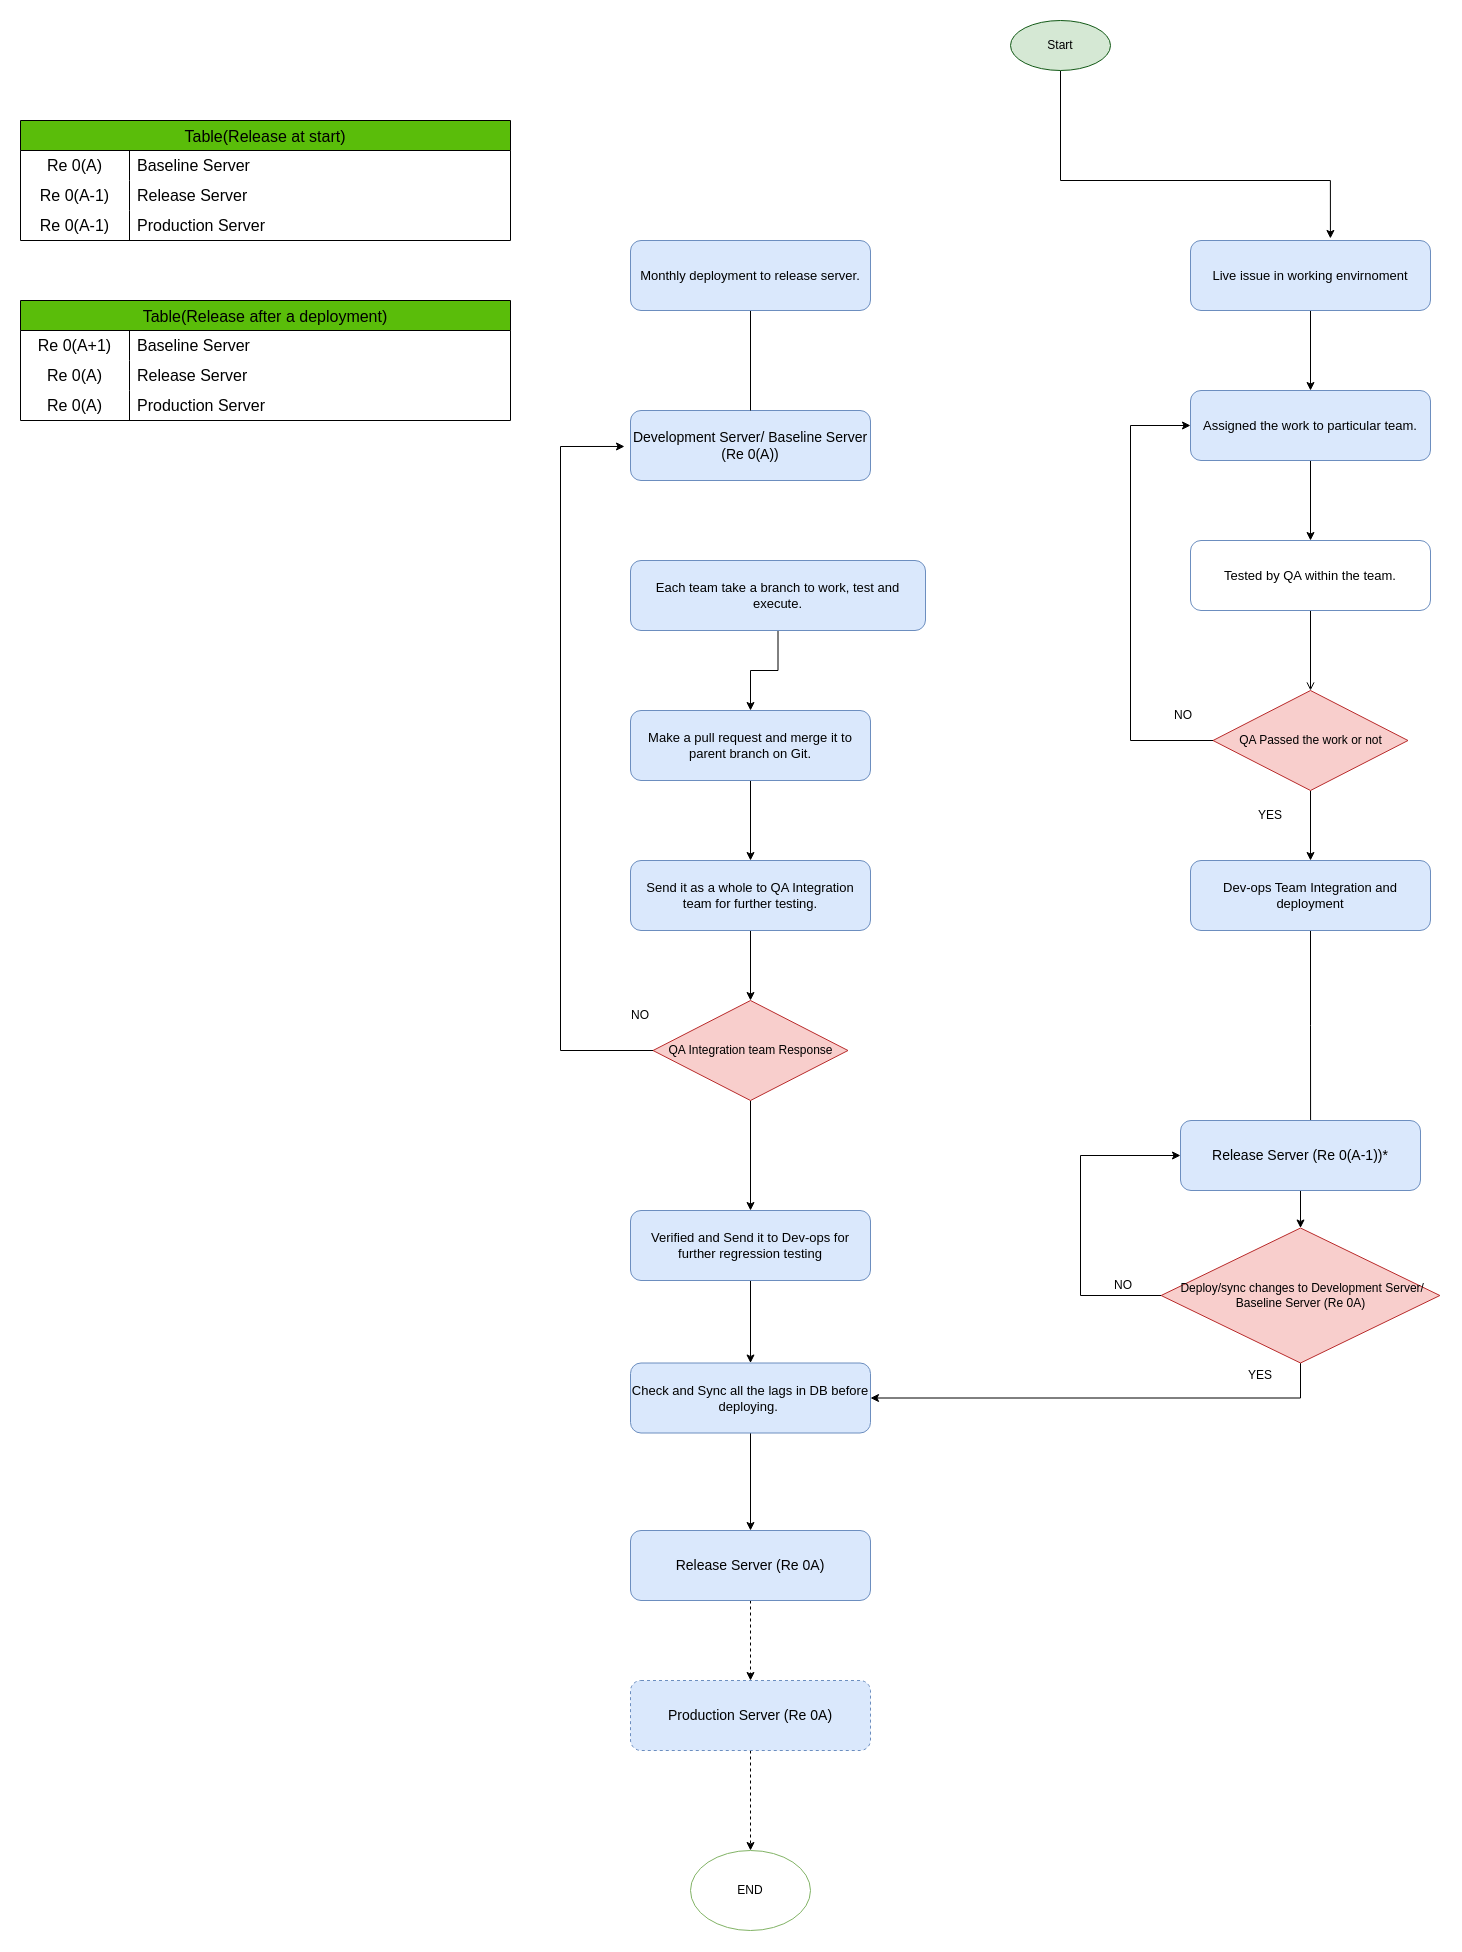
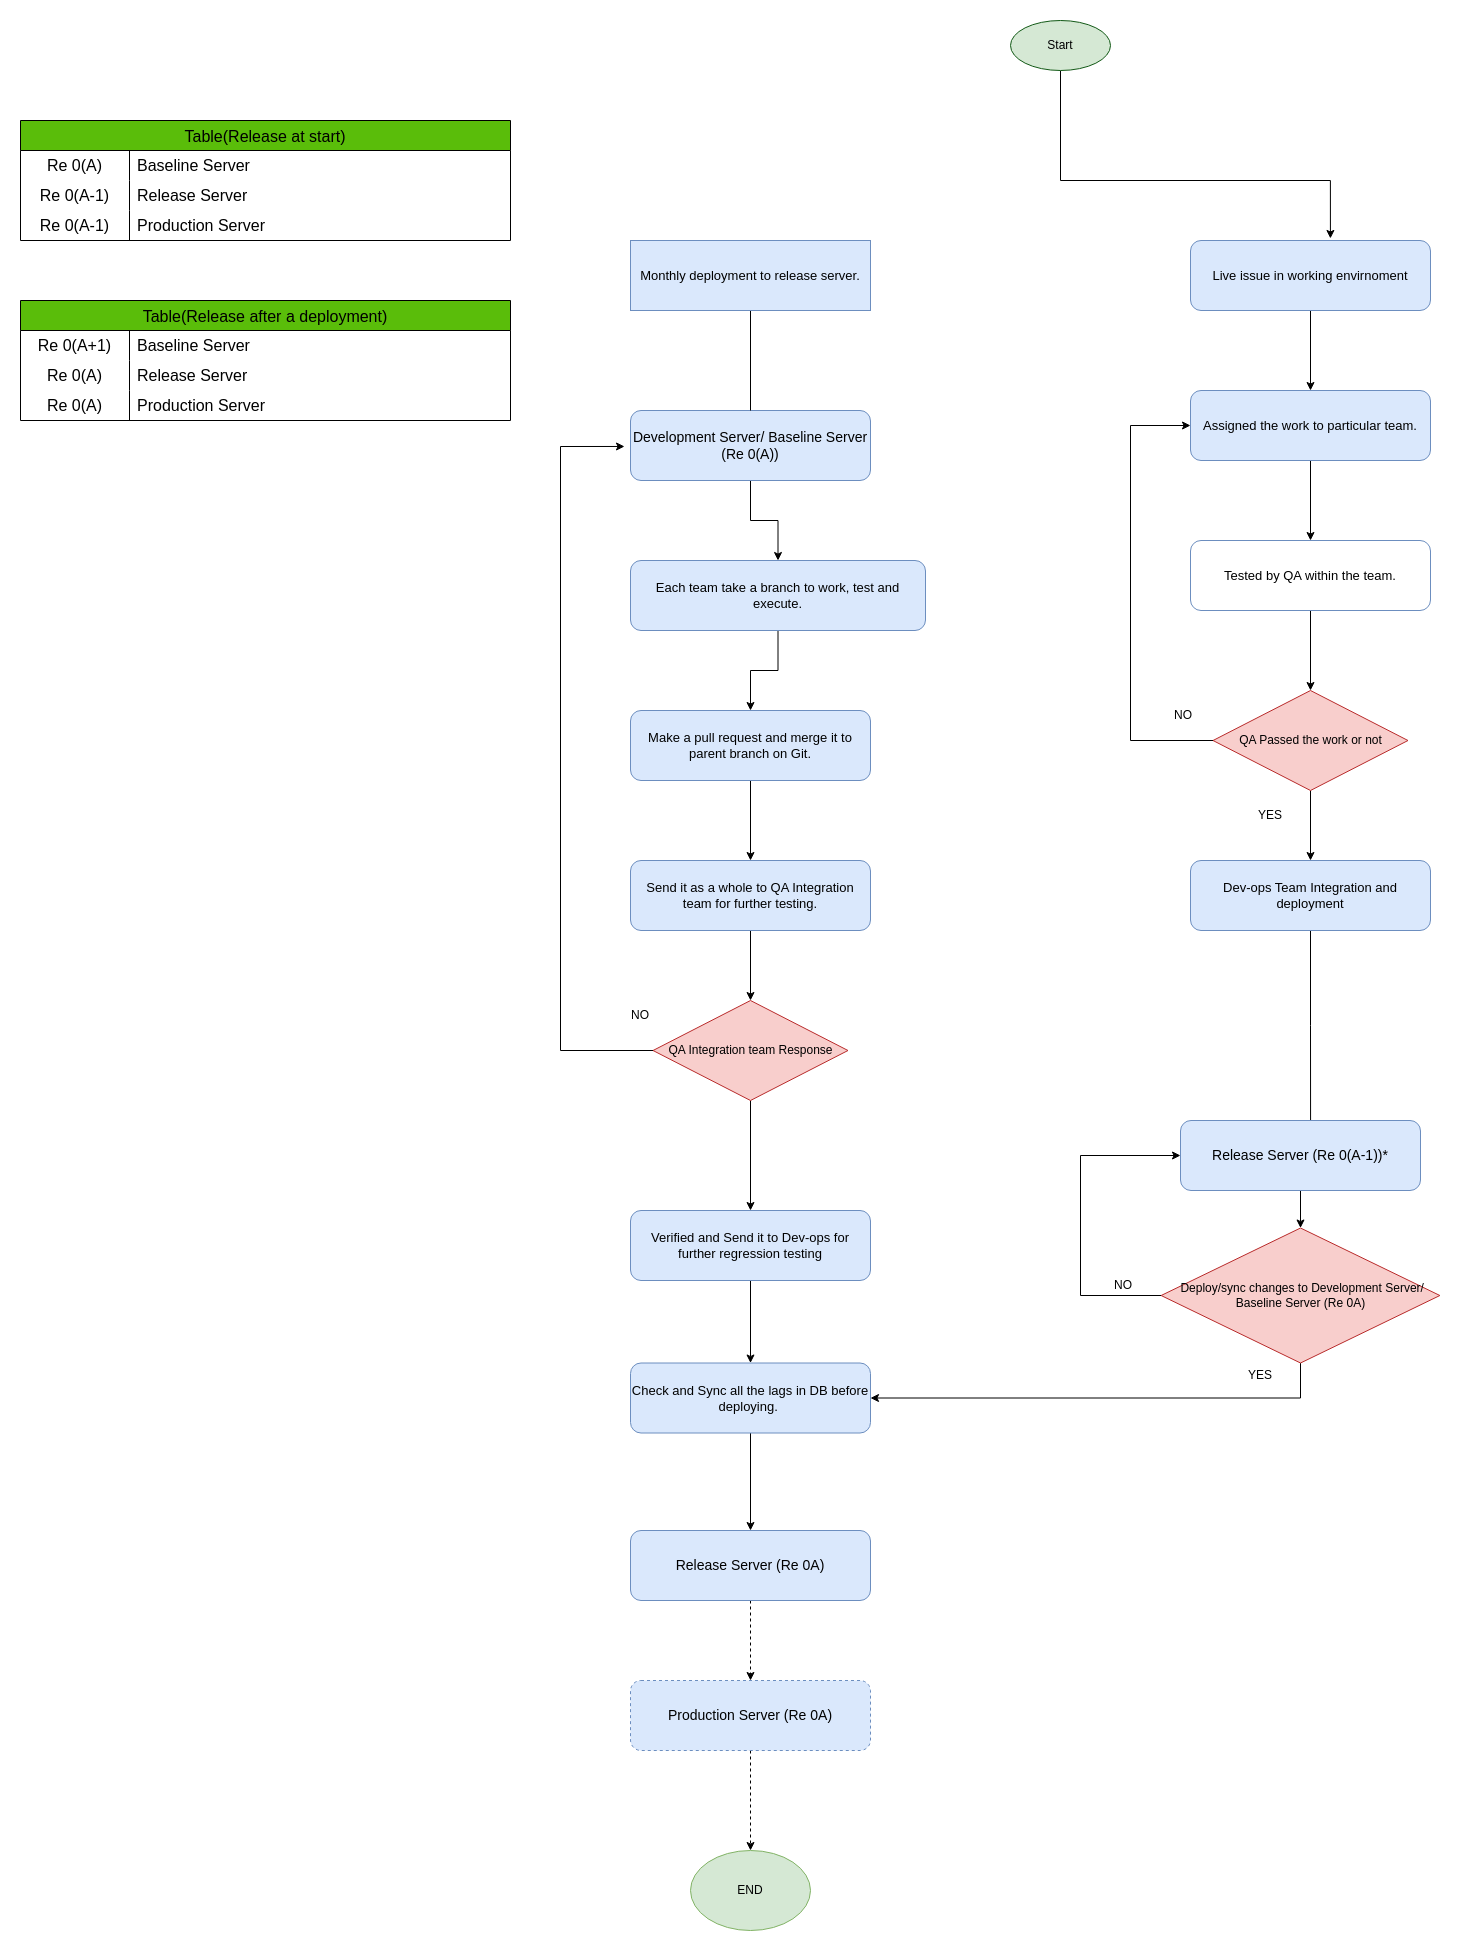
node "Monthly deployment to release server.": shape rounded rectangle -> rectangle
edge "Development Server/ Baseline Server (Re 0(A))" -> "Each team take a branch to work, test and execute.": added
edge "Tested by QA within the team." -> "QA Passed the work or not": arrowhead open -> classic
node "END": fillcolor #ffffff -> #d5e8d4
